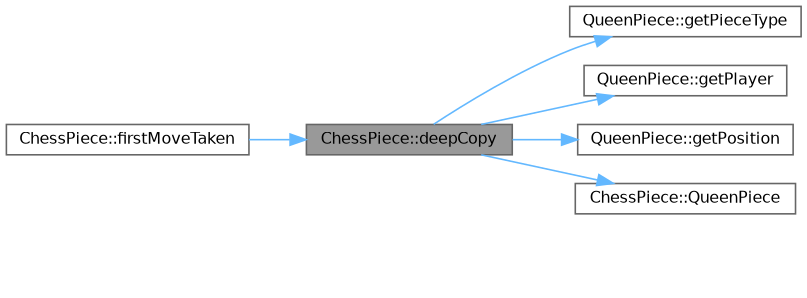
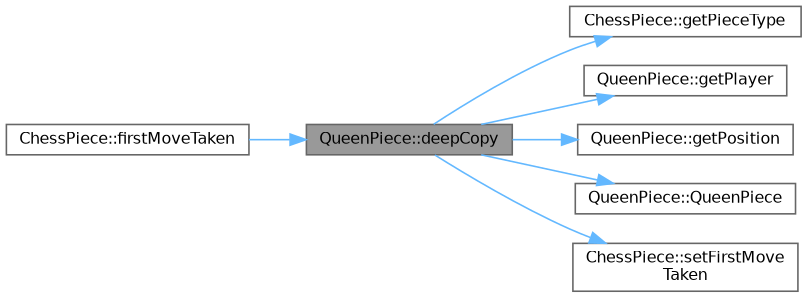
node "QueenPiece::getPieceType": label "QueenPiece::getPieceType" -> "ChessPiece::getPieceType"
node "ChessPiece::deepCopy": label "ChessPiece::deepCopy" -> "QueenPiece::deepCopy"
node "ChessPiece::QueenPiece": label "ChessPiece::QueenPiece" -> "QueenPiece::QueenPiece"
node "ChessPiece::setFirstMove Taken": added
